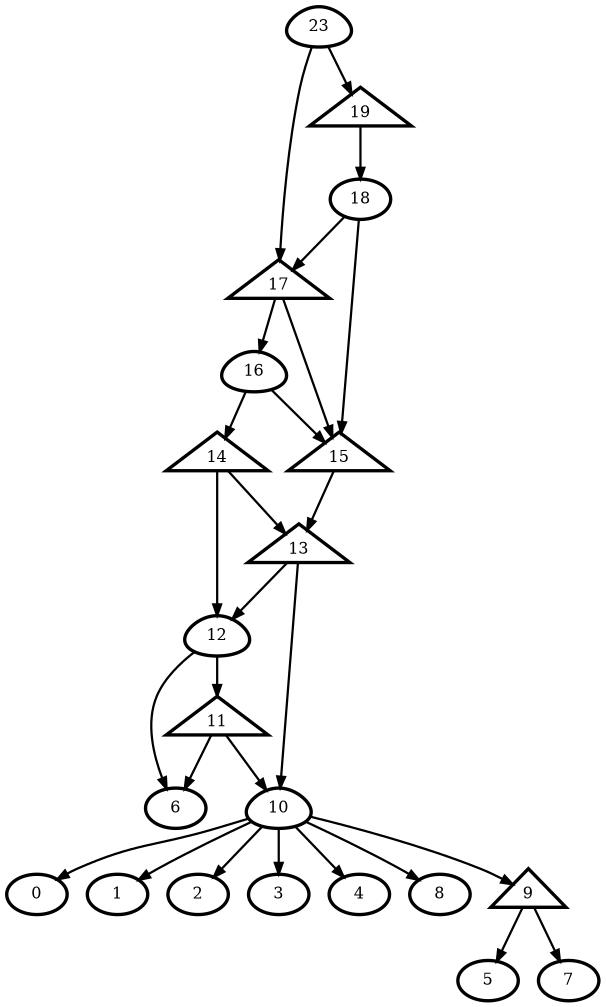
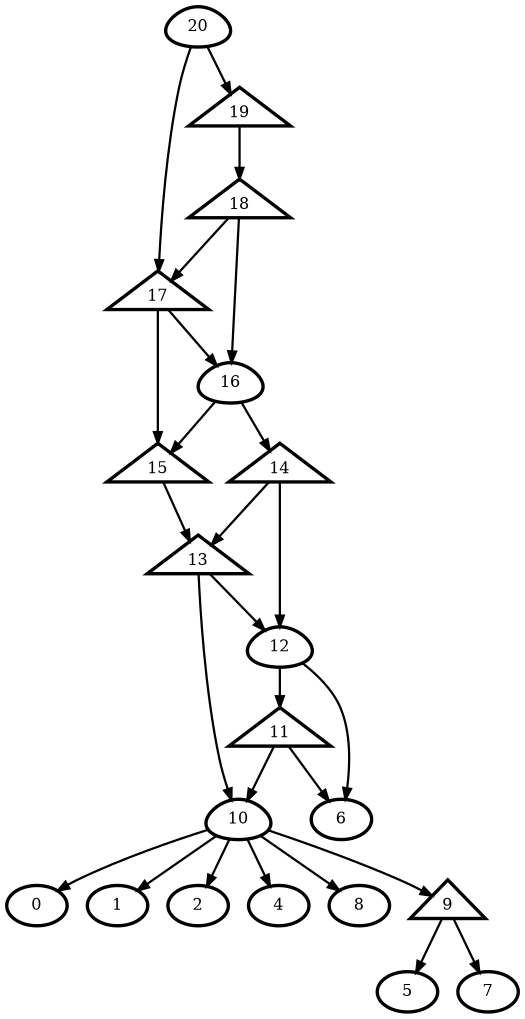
node "23": label "23" -> "20"
node "18": shape ellipse -> triangle
edge "18" -> "15": now "18" -> "16"
node "3": removed
